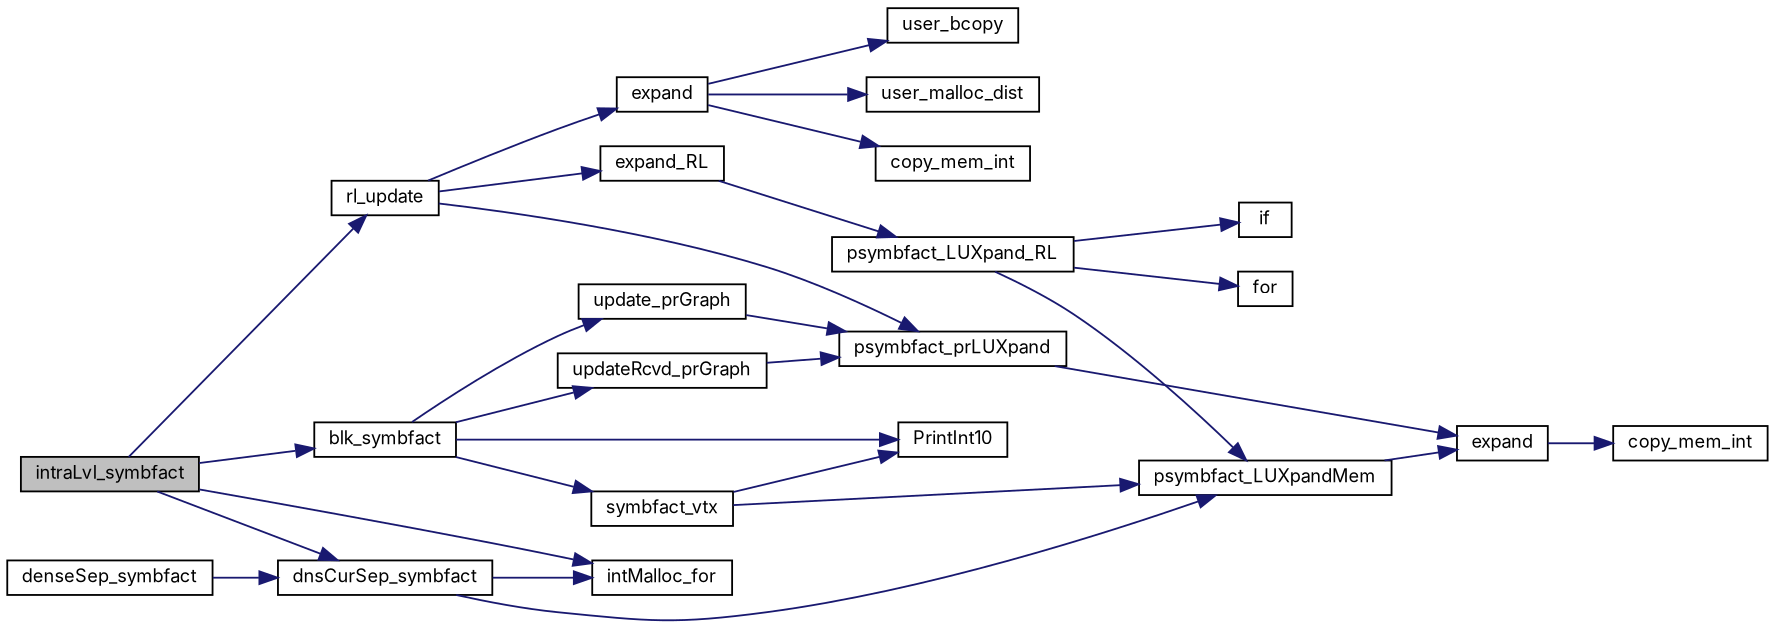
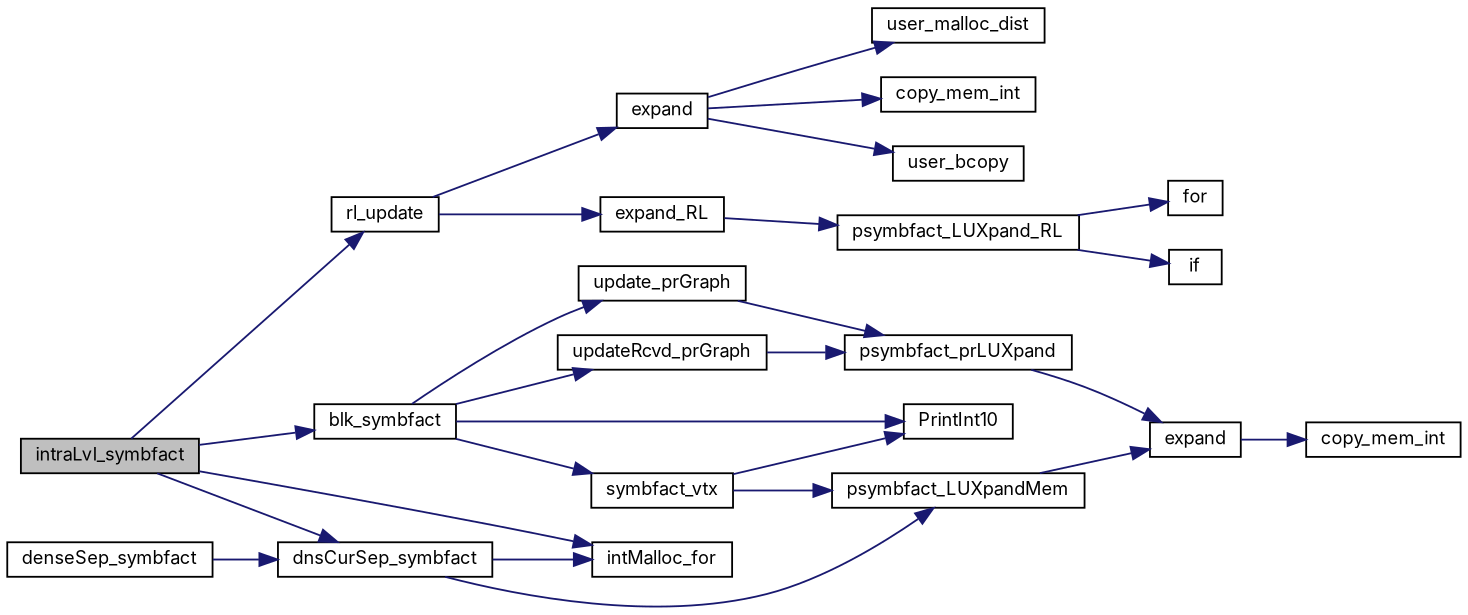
edge "rl_update" -> "psymbfact_prLUXpand": removed
edge "psymbfact_LUXpand_RL" -> "psymbfact_LUXpandMem": removed
